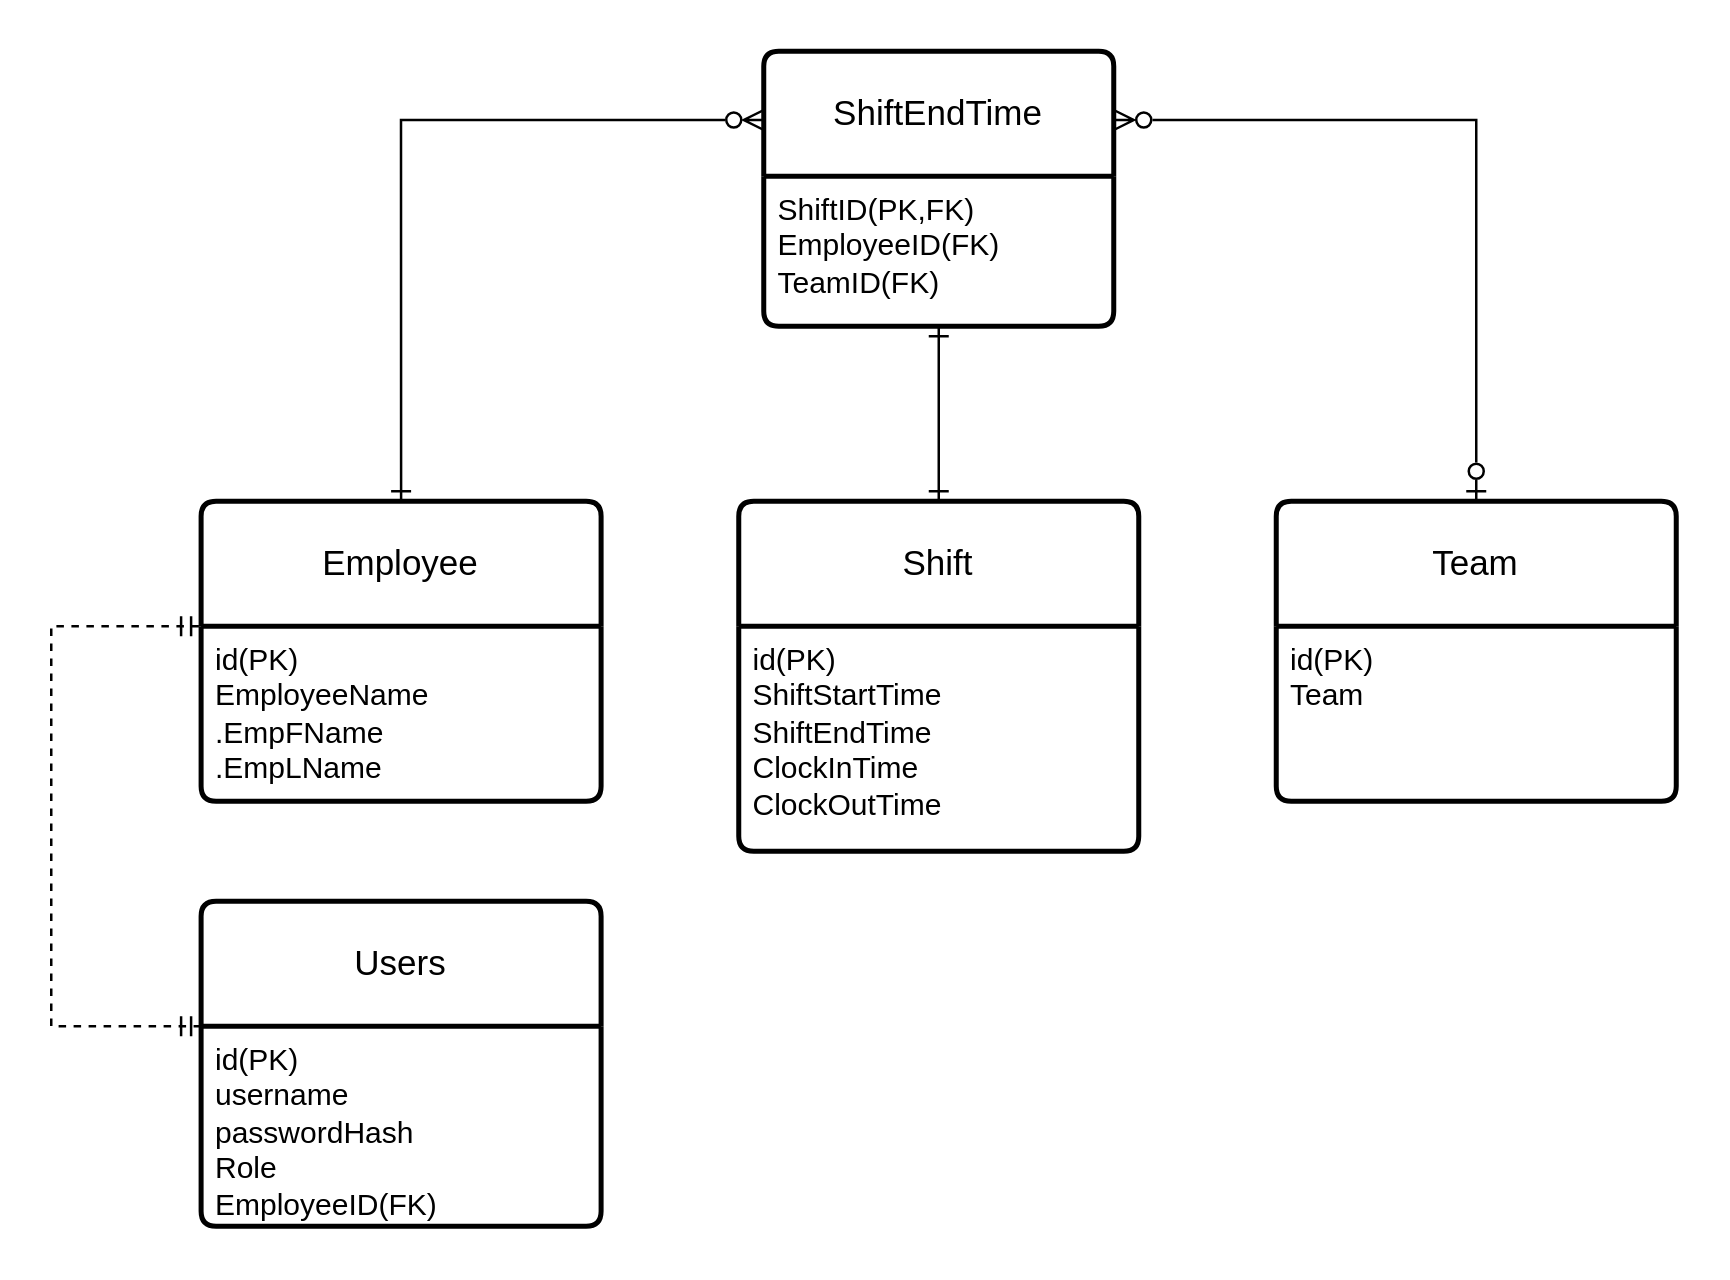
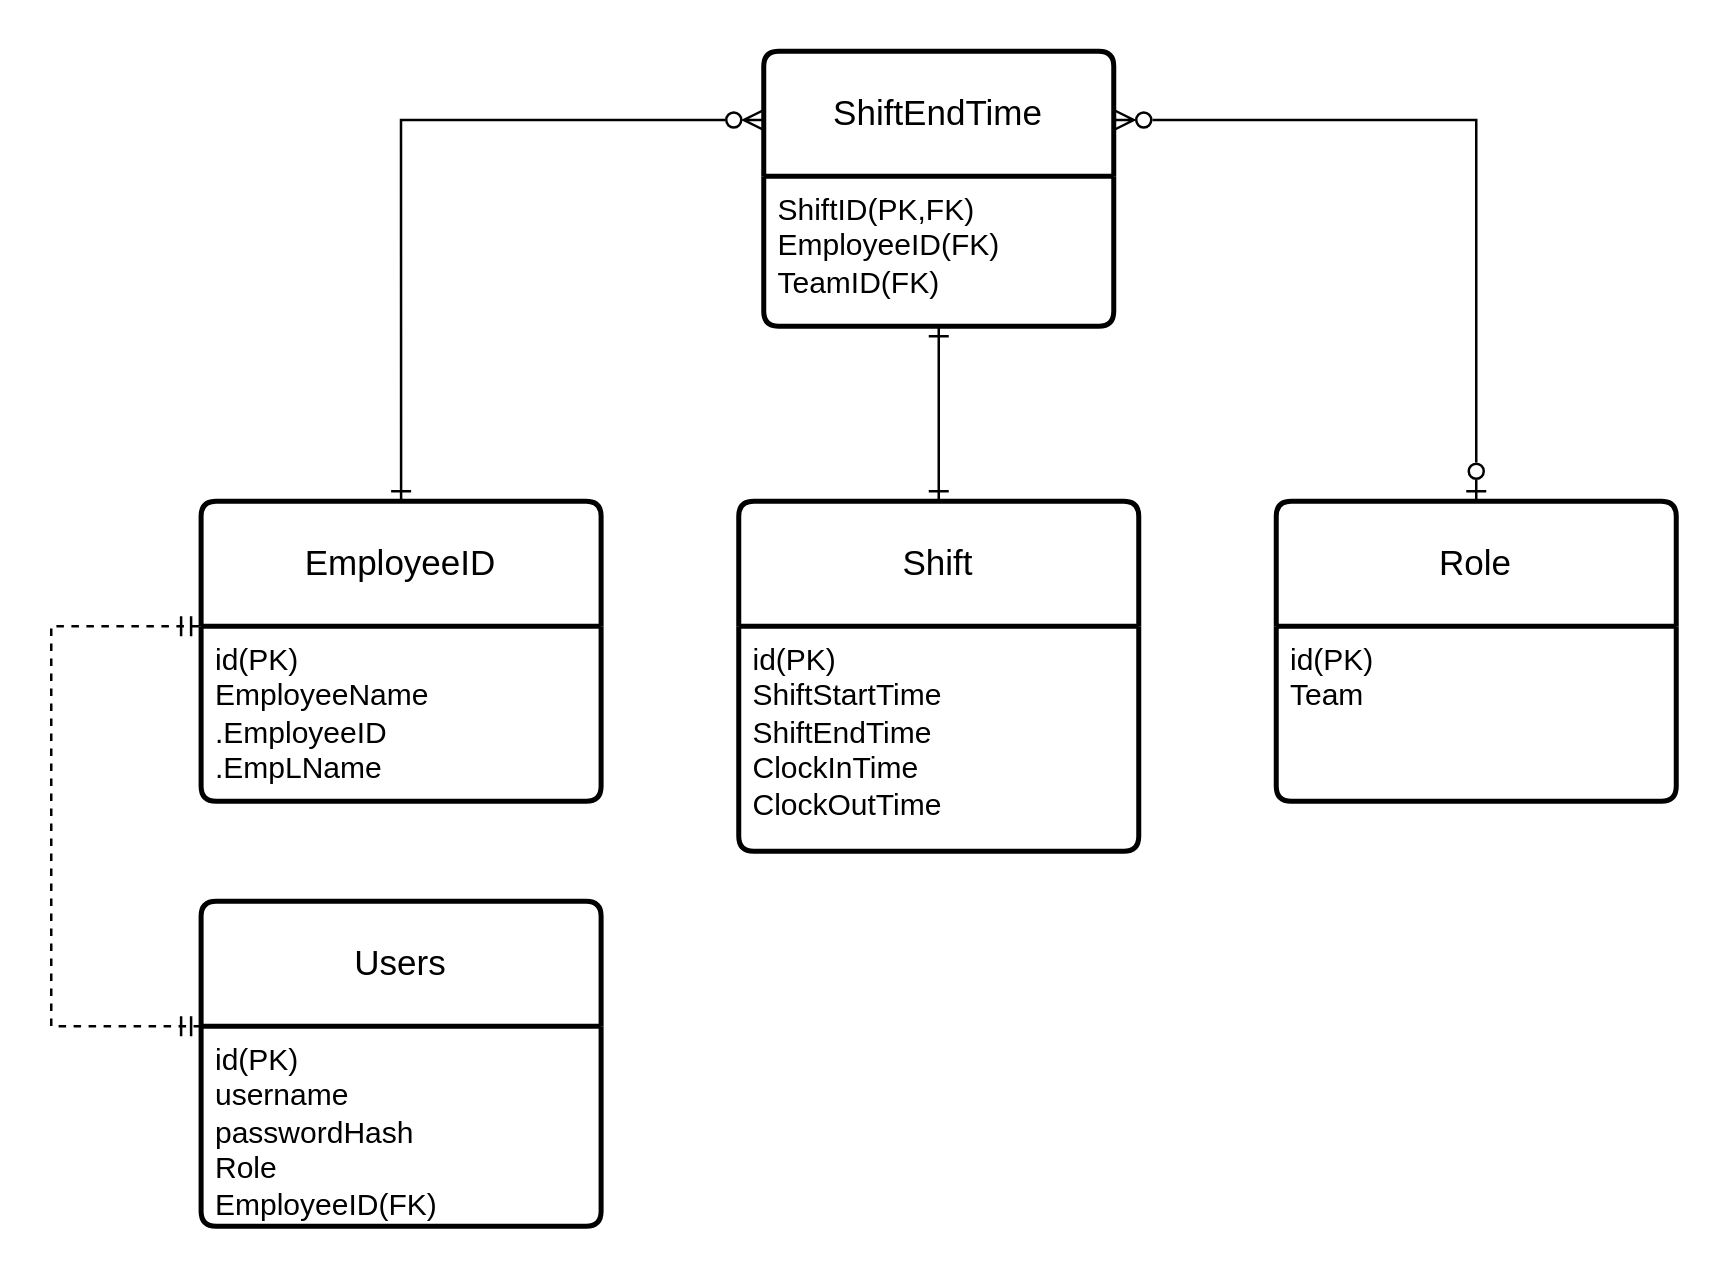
node "Employee": label "Employee" -> "EmployeeID"
node "Team": label "Team" -> "Role"
node "id(PK) EmployeeName .EmpFName .EmpLName": label "id(PK) EmployeeName .EmpFName .EmpLName" -> "id(PK) EmployeeName .EmployeeID .EmpLName"
